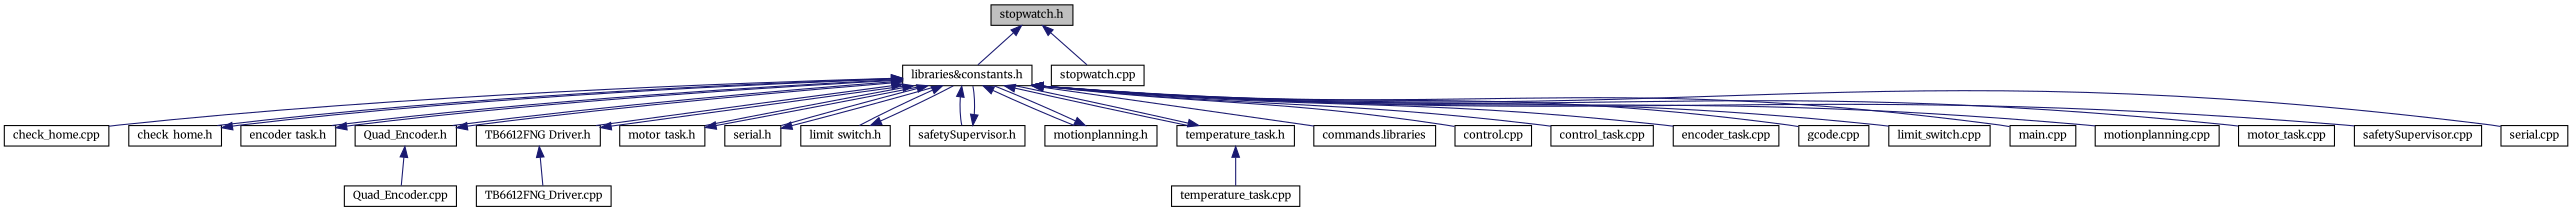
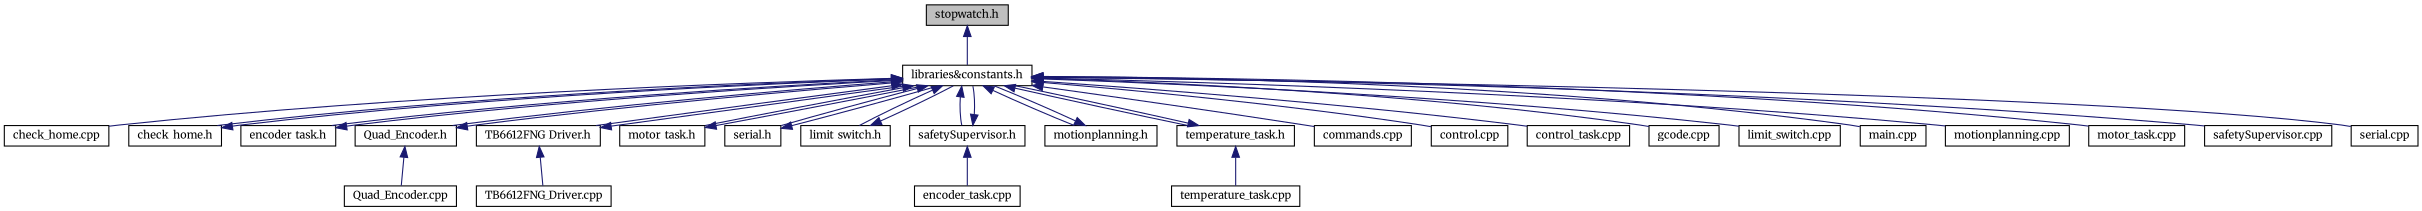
node "stopwatch.cpp": removed
edge "encoder_task.cpp" -> "libraries&constants.h": now "encoder_task.cpp" -> "safetySupervisor.h"
node "commands.libraries": label "commands.libraries" -> "commands.cpp"
